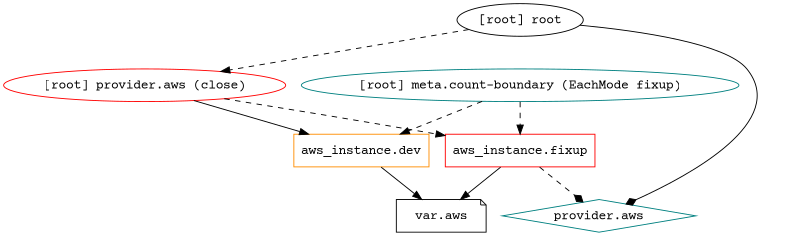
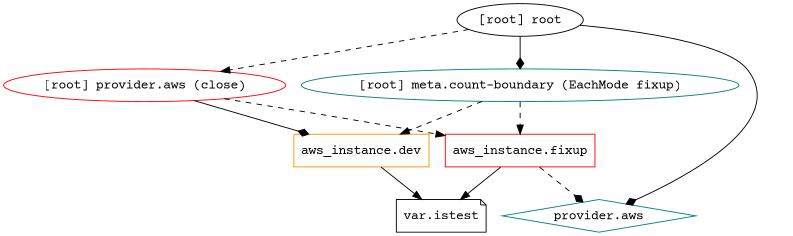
edge "[root] root" -> "[root] meta.count-boundary (EachMode fixup)": added
edge "[root] provider.aws (close)" -> "aws_instance.dev": arrowhead normal -> diamond
node "var.aws": label "var.aws" -> "var.istest"
